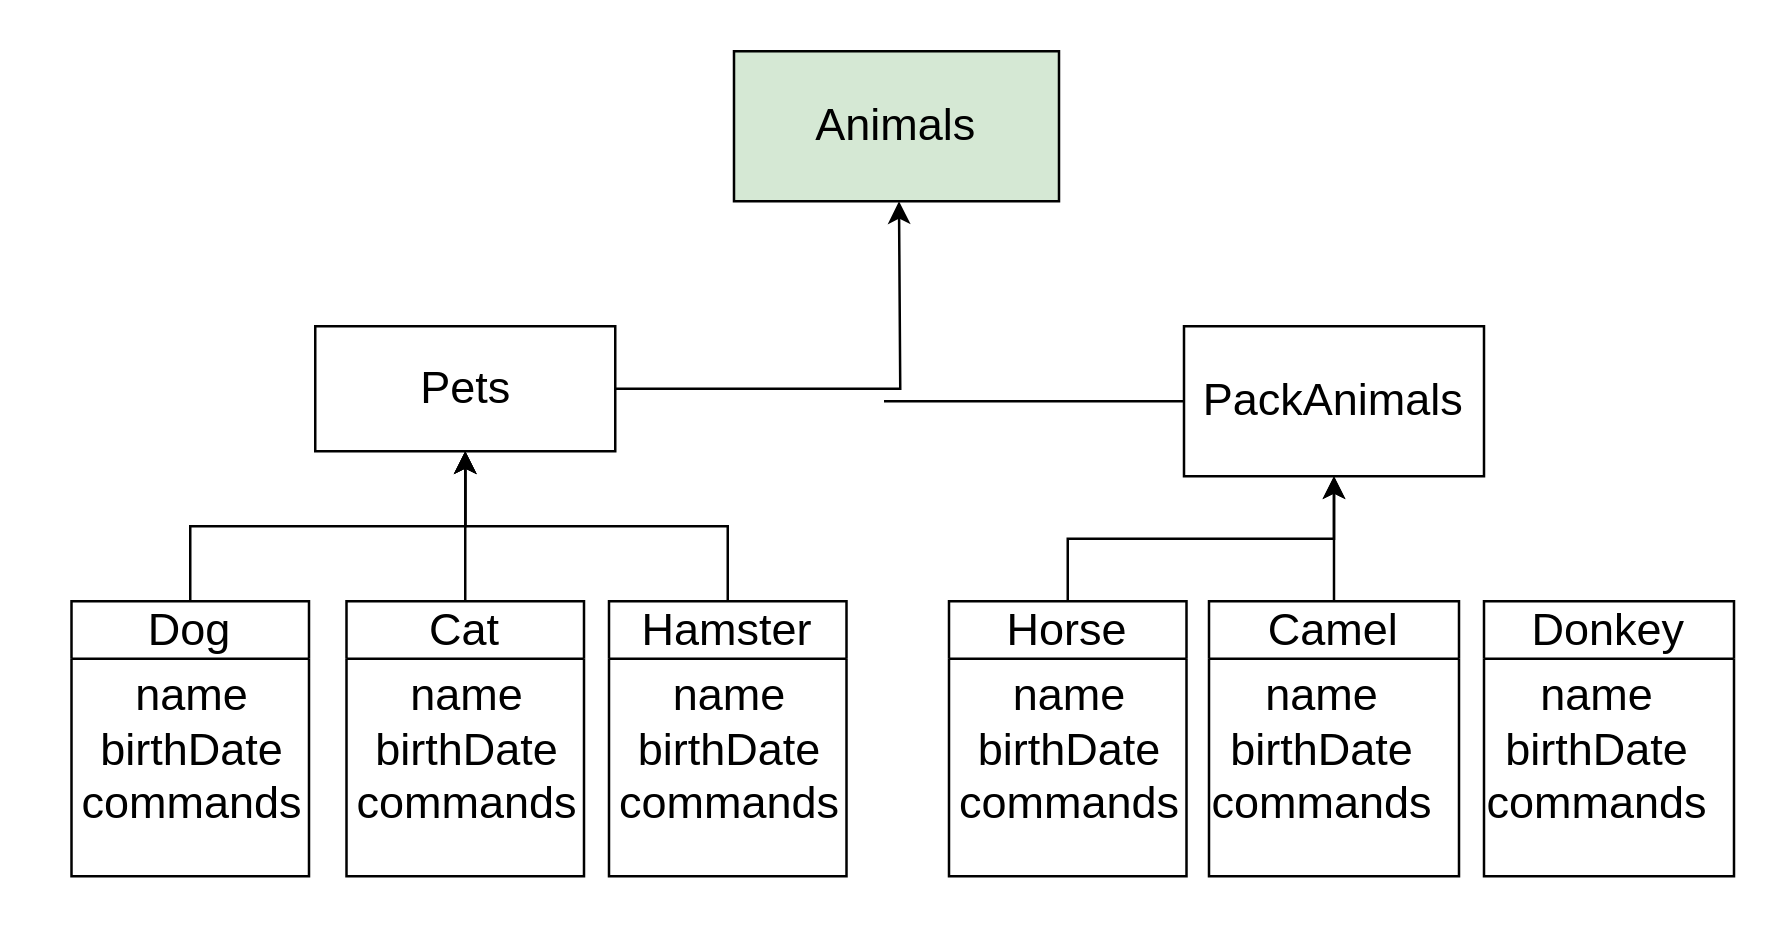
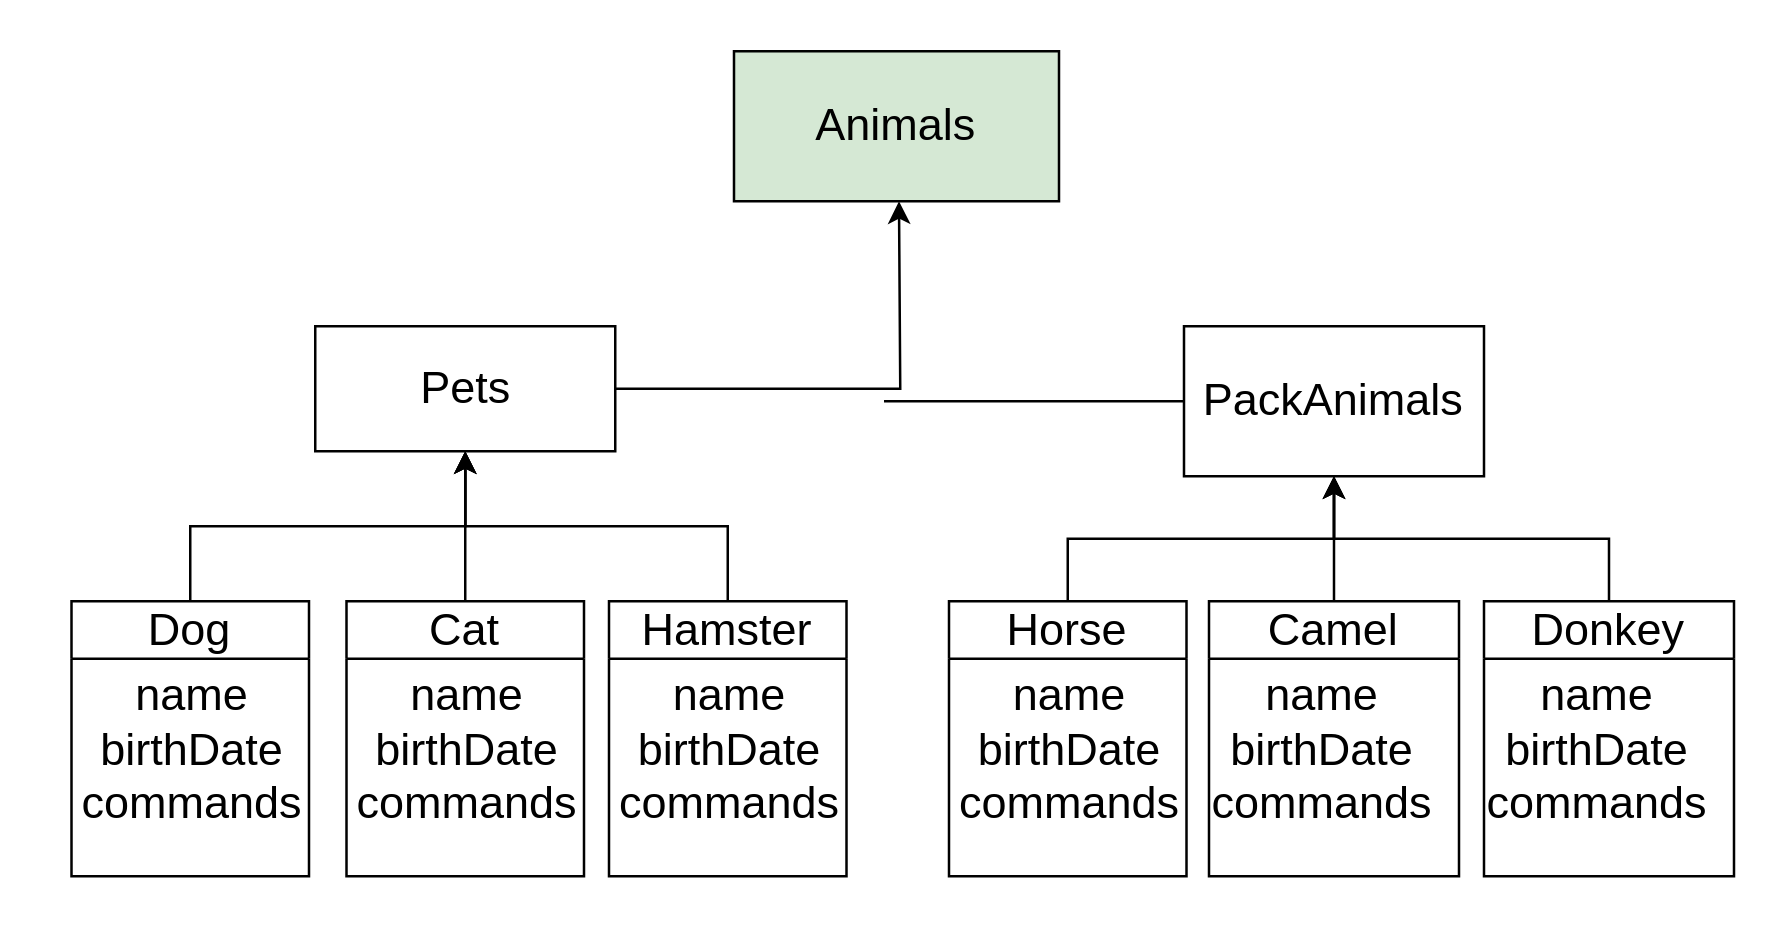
edge "Donkey" -> "PackAnimals": added
